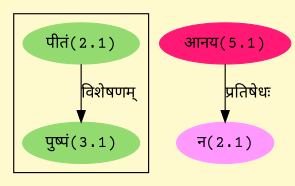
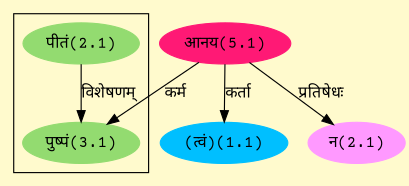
edge "आनय(5.1)" -> "पुष्पं(3.1)": added, label "कर्म"
node "(त्वं)(1.1)": added
